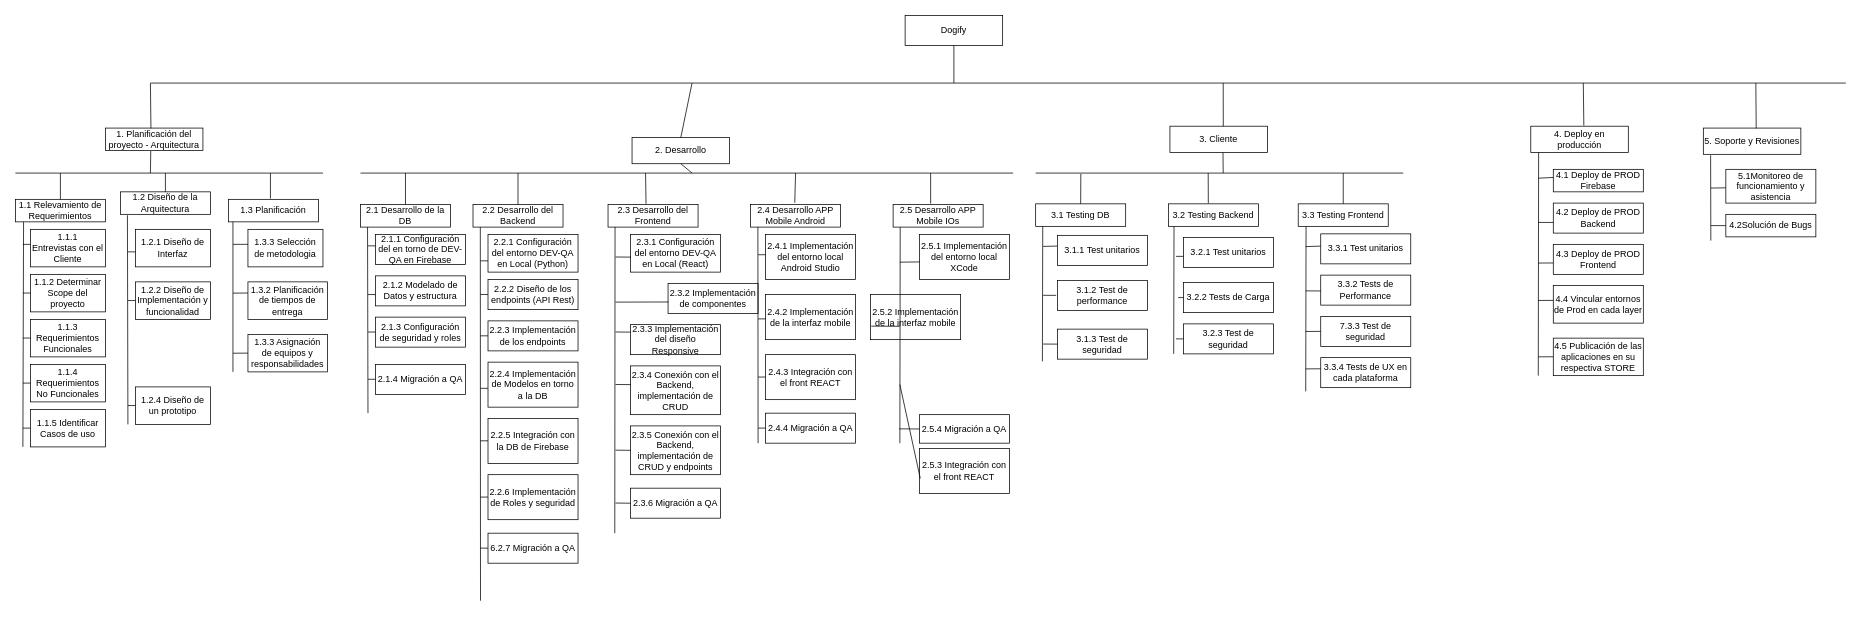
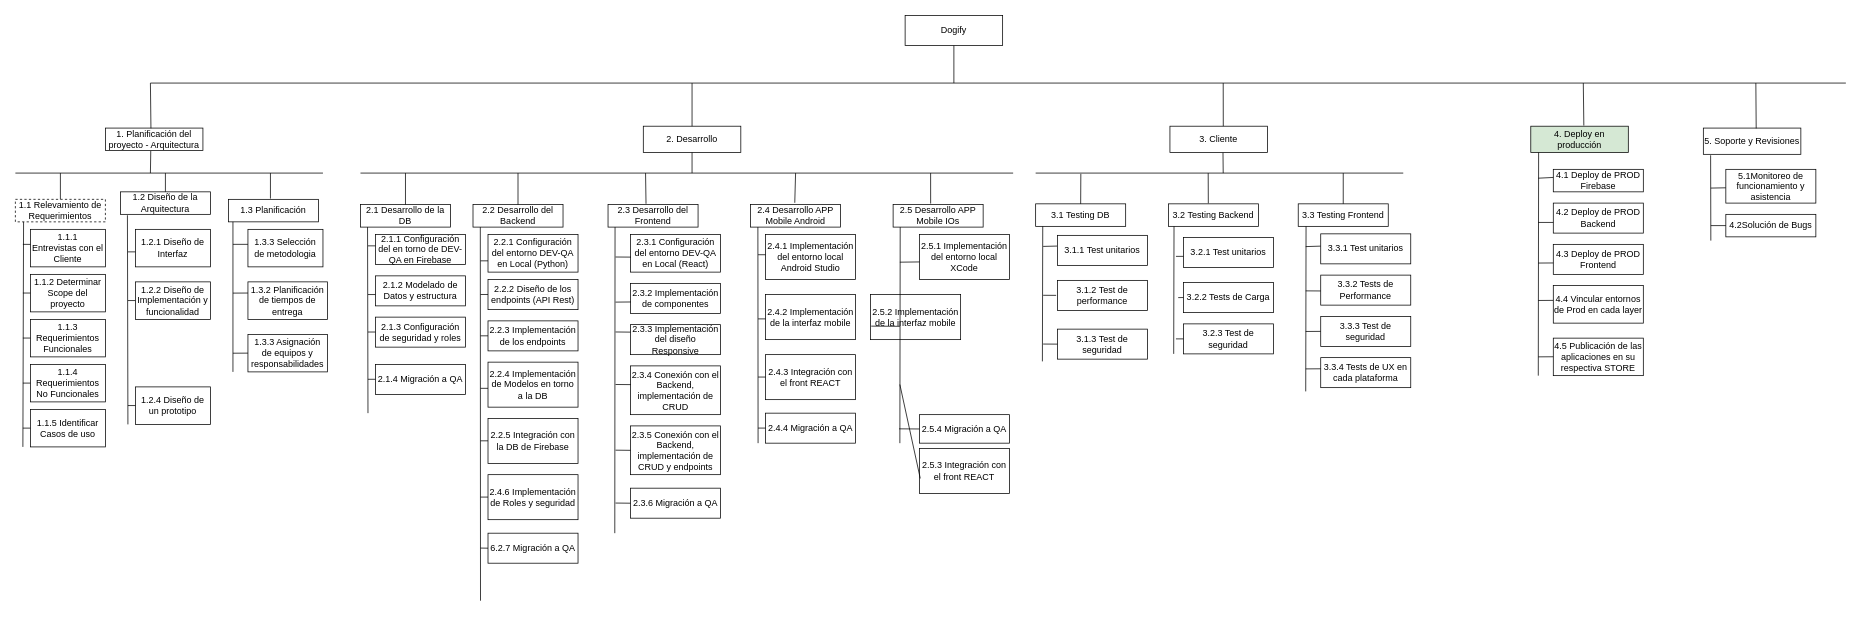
node "4. Deploy en producción": fillcolor #ffffff -> #d5e8d4
node "2. Desarrollo": moved (681, 150) -> (692, 139)
node "1.1 Relevamiento de Requerimientos": style solid -> dashed
node "2.3.2 Implementación de componentes": moved (713, 298) -> (675, 298)
node "7.3.3 Test de seguridad": label "7.3.3 Test de seguridad" -> "3.3.3 Test de seguridad"
node "2.2.6 Implementación de Roles y seguridad": label "2.2.6 Implementación de Roles y seguridad" -> "2.4.6 Implementación de Roles y seguridad"
